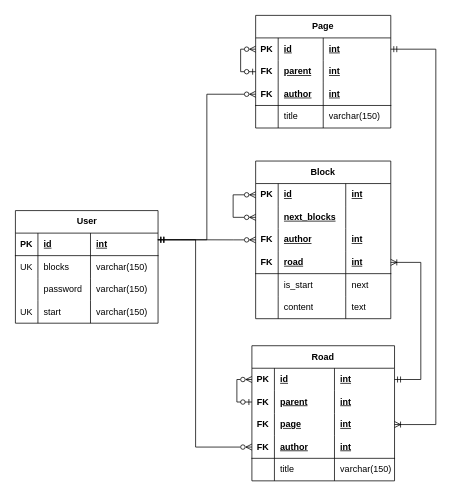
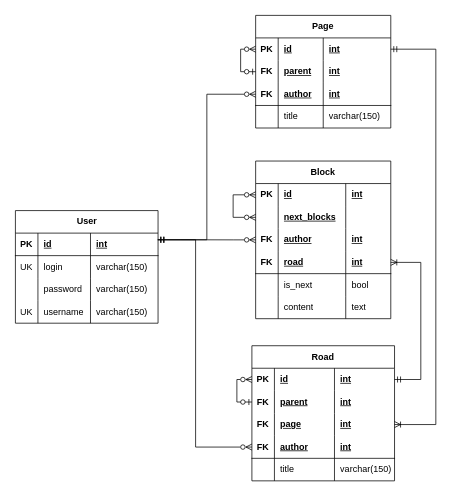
node "blocks": label "blocks" -> "login"
node "is_start": label "is_start" -> "is_next"
node "next": label "next" -> "bool"
node "start": label "start" -> "username"
